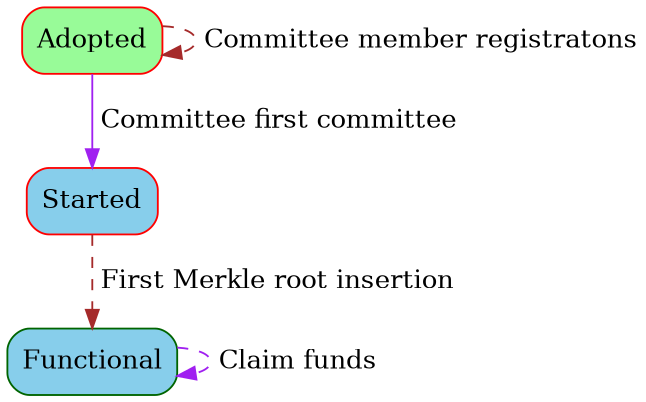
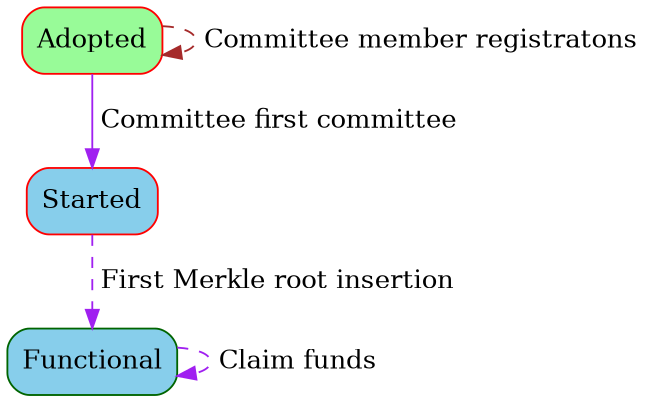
edge "Started" -> "Functional": color brown -> purple
